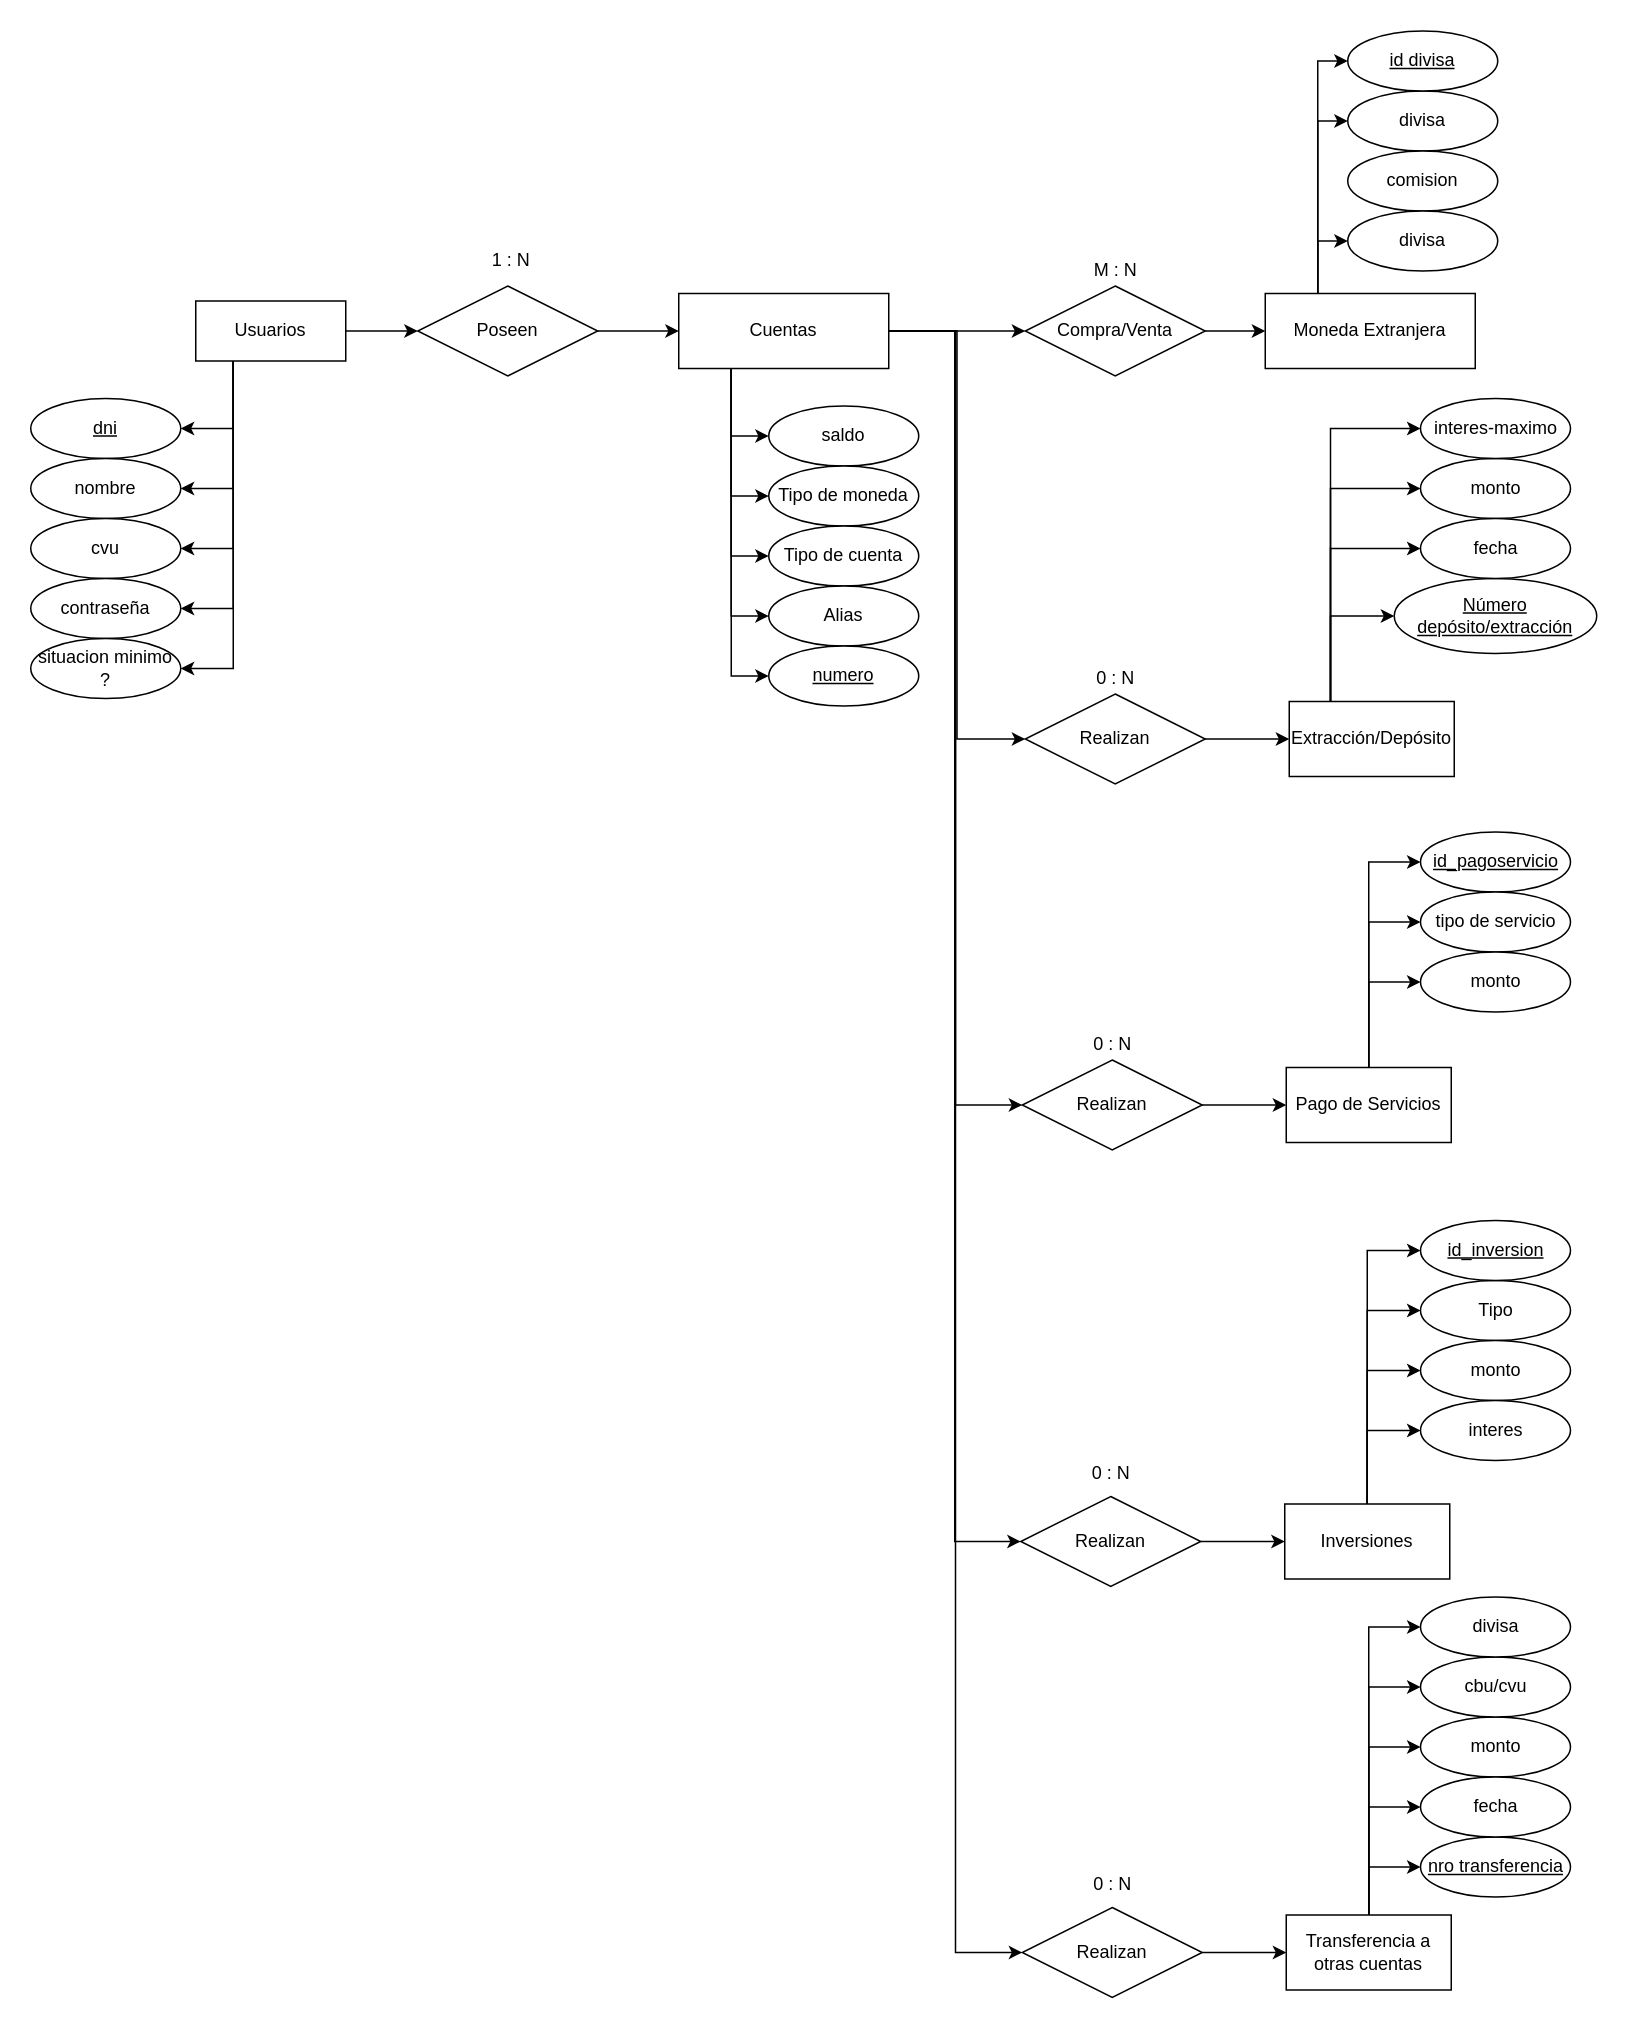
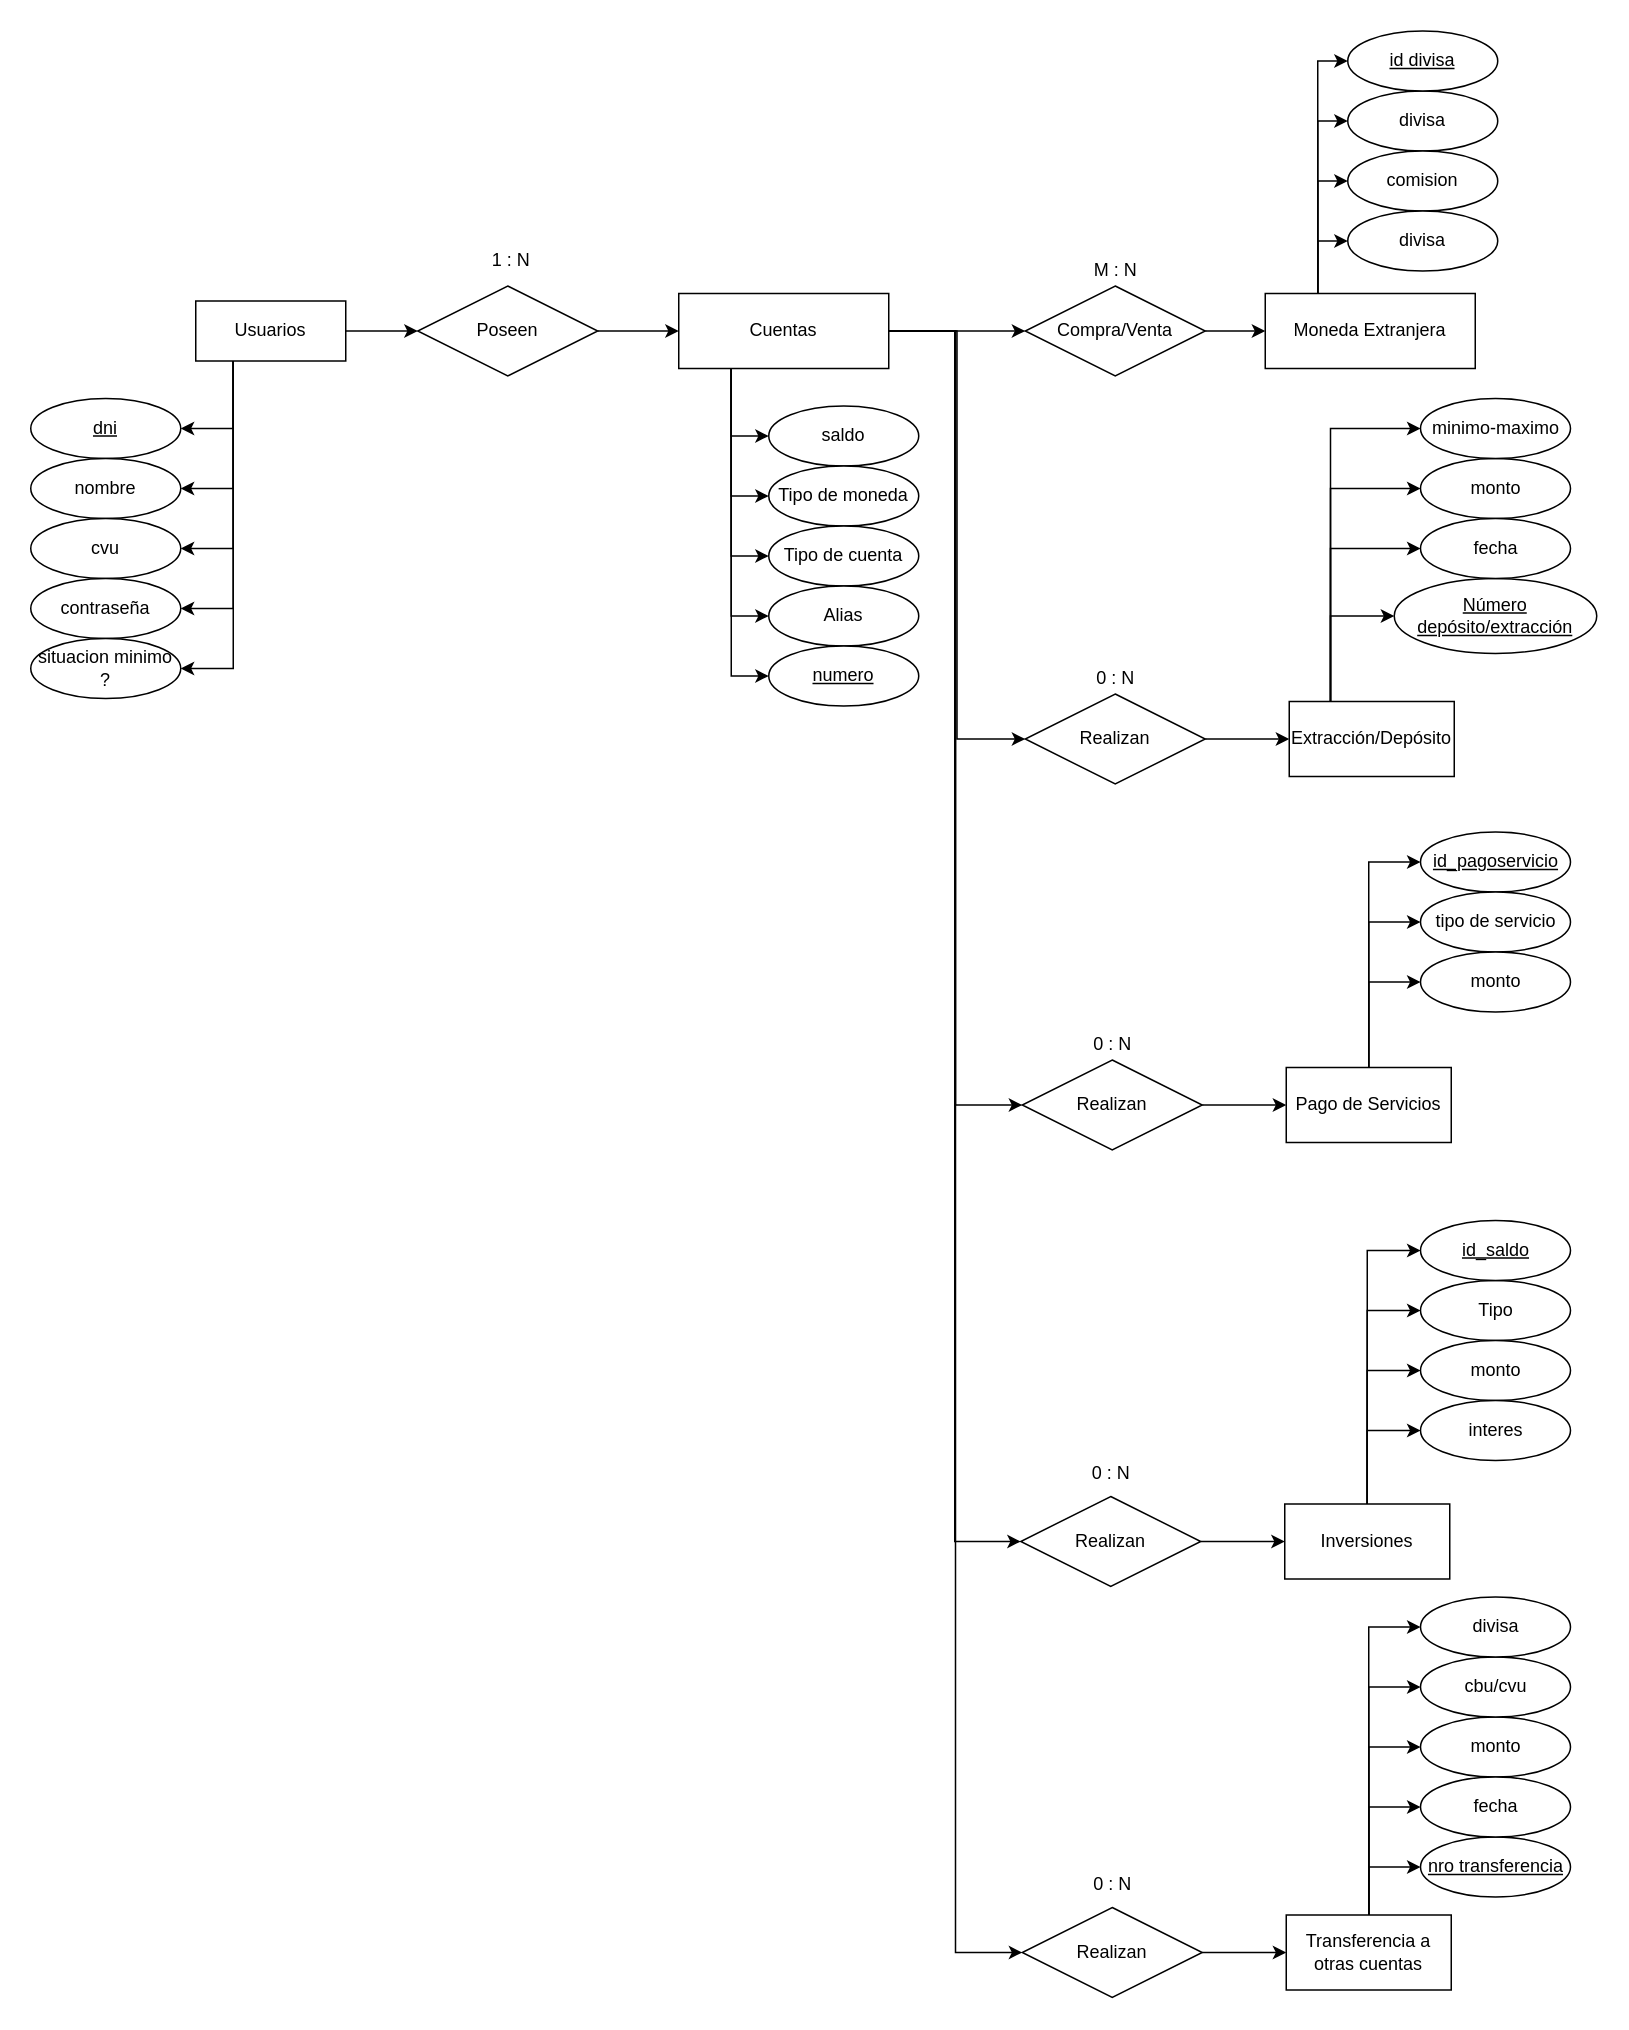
edge "Moneda Extranjera" -> "comision": added
node "interes-maximo": label "interes-maximo" -> "minimo-maximo"
node "id_inversion": label "id_inversion" -> "id_saldo"
